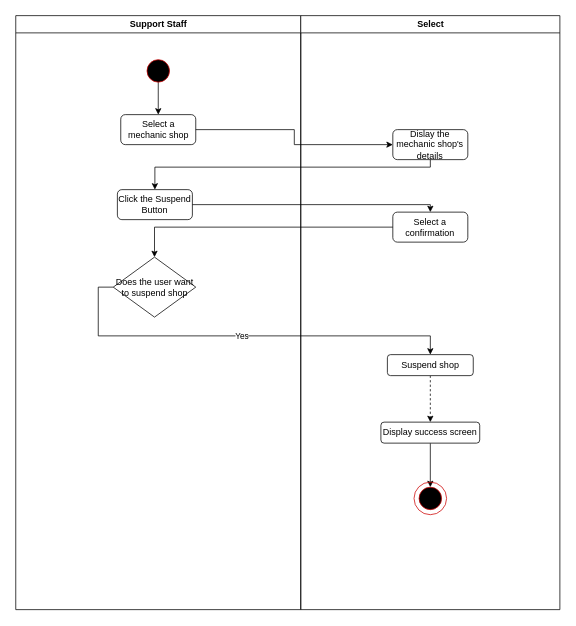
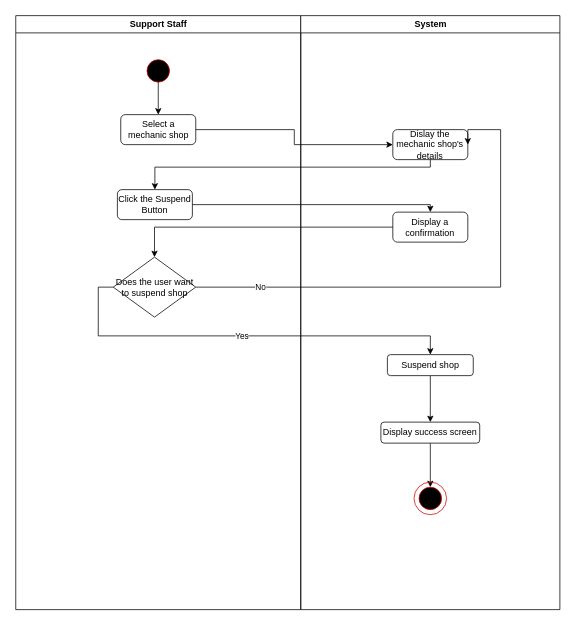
node "Select": label "Select" -> "System"
edge "Does the user want to suspend shop" -> "Dislay the mechanic shop's details": added, label "No"
node "Select a confirmation": label "Select a confirmation" -> "Display a confirmation"
edge "Suspend shop" -> "Display success screen": style dashed -> solid
